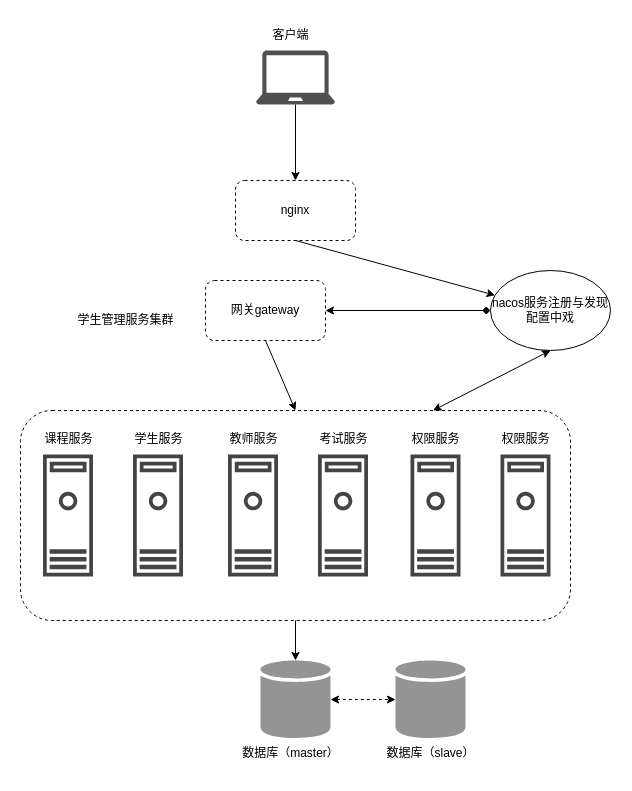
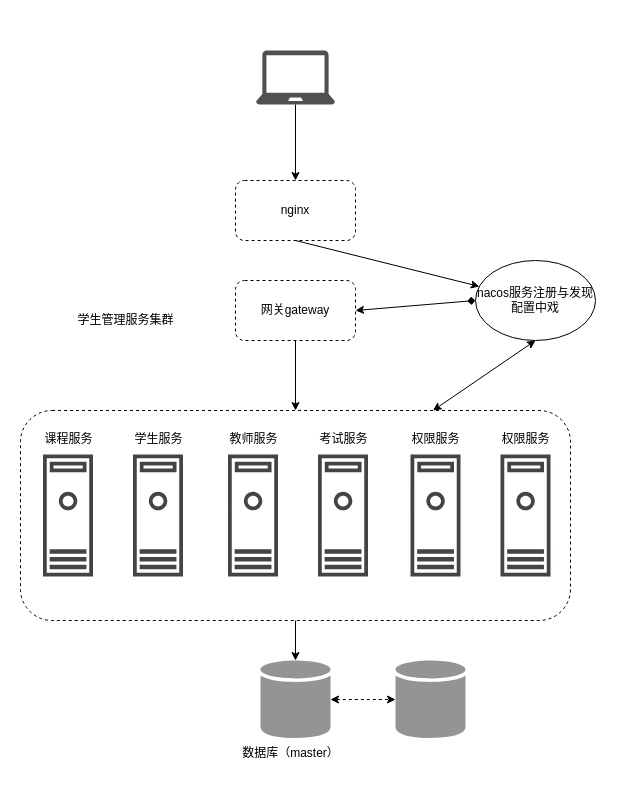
node "客户端": removed
node "网关gateway": moved (266, 311) -> (296, 311)
node "nacos服务注册与发现配置中戏": moved (551, 311) -> (536, 301)
node "数据库（slave）": removed
